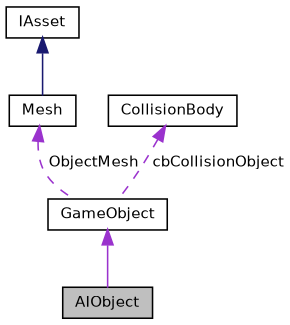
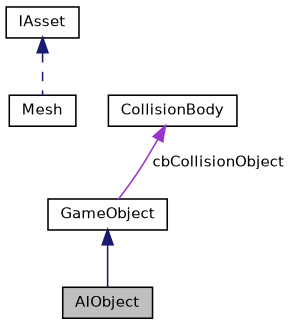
edge "Mesh" -> "IAsset": style solid -> dashed
edge "GameObject" -> "CollisionBody": style dashed -> solid
edge "GameObject" -> "Mesh": removed, label "ObjectMesh"
edge "AIObject" -> "GameObject": color darkorchid3 -> midnightblue
